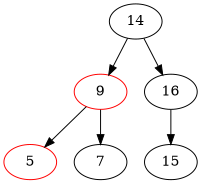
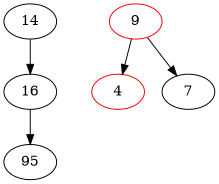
edge "14" -> "9": removed
node "5": label "5" -> "4"
node "15": label "15" -> "95"
